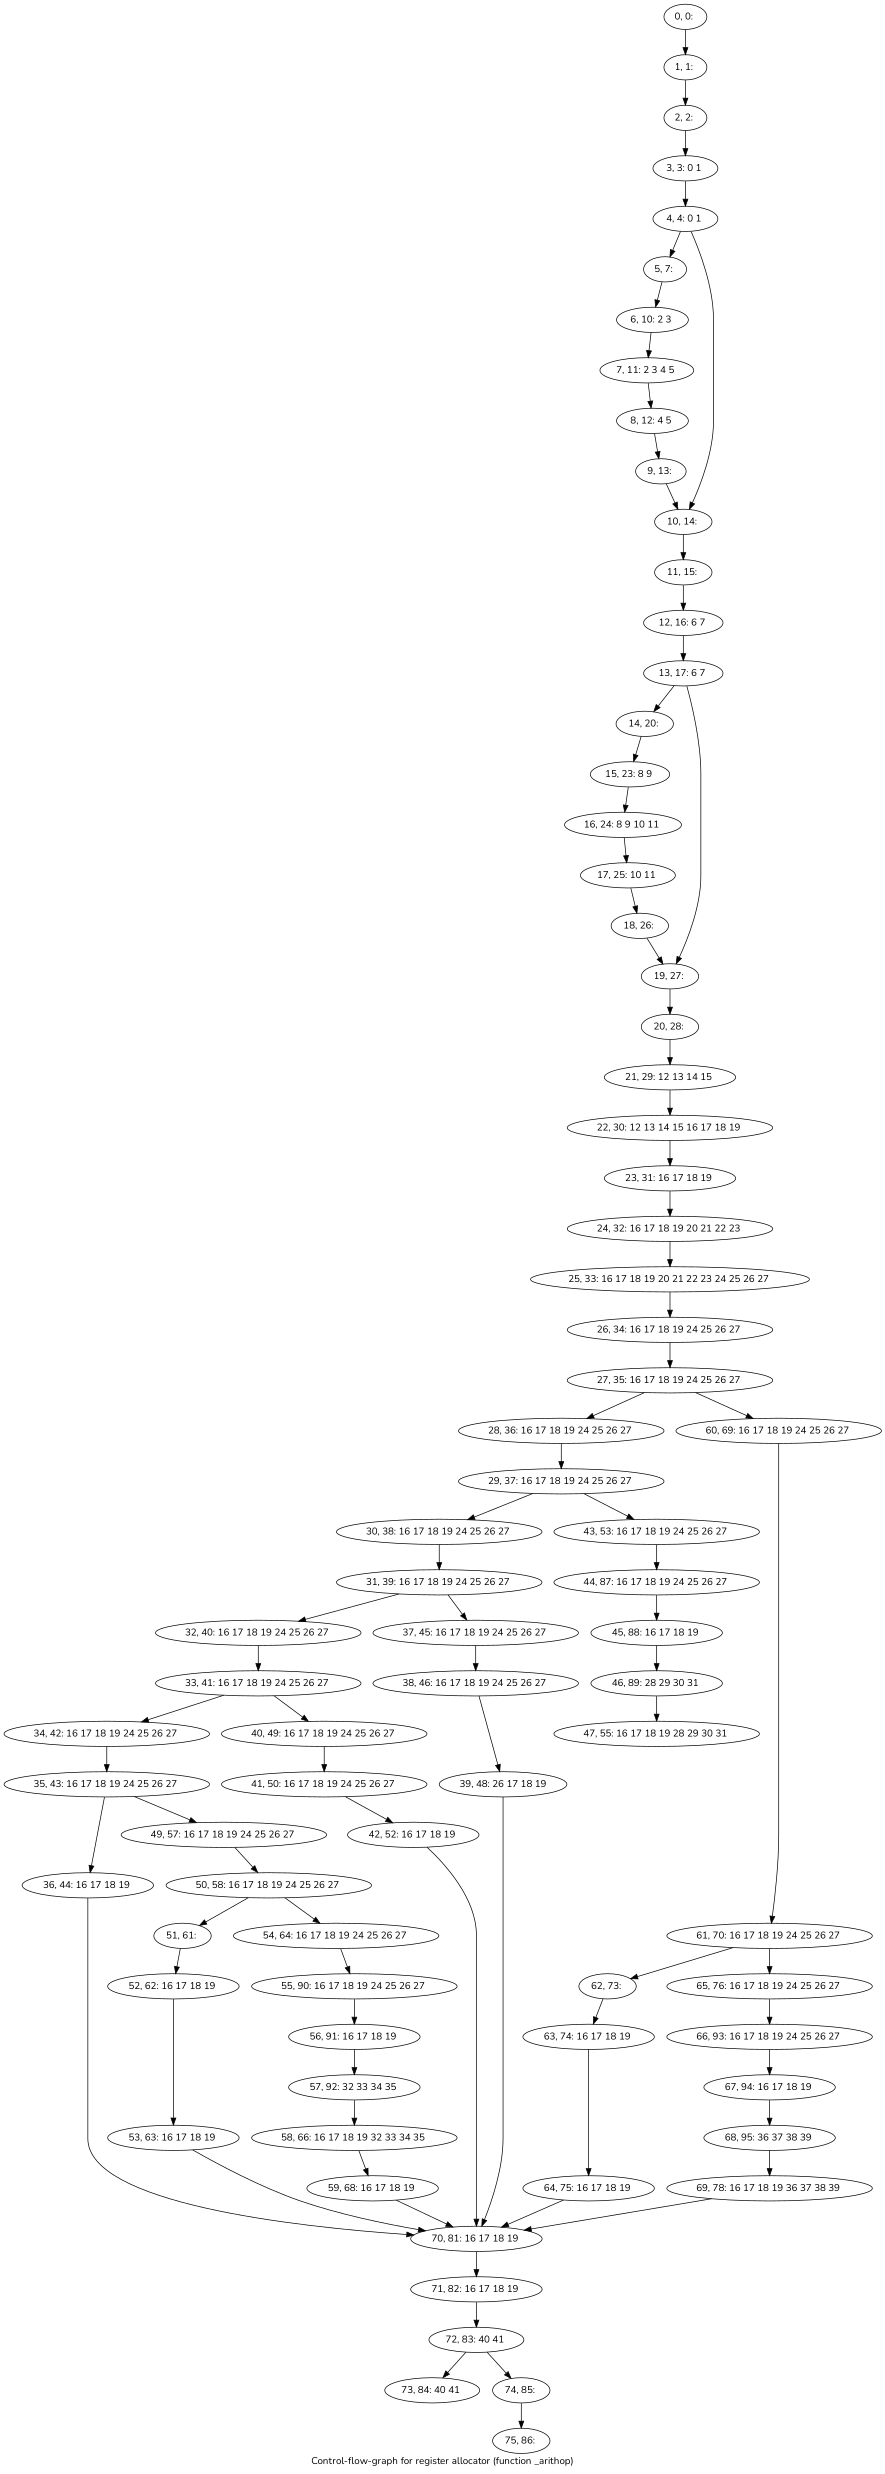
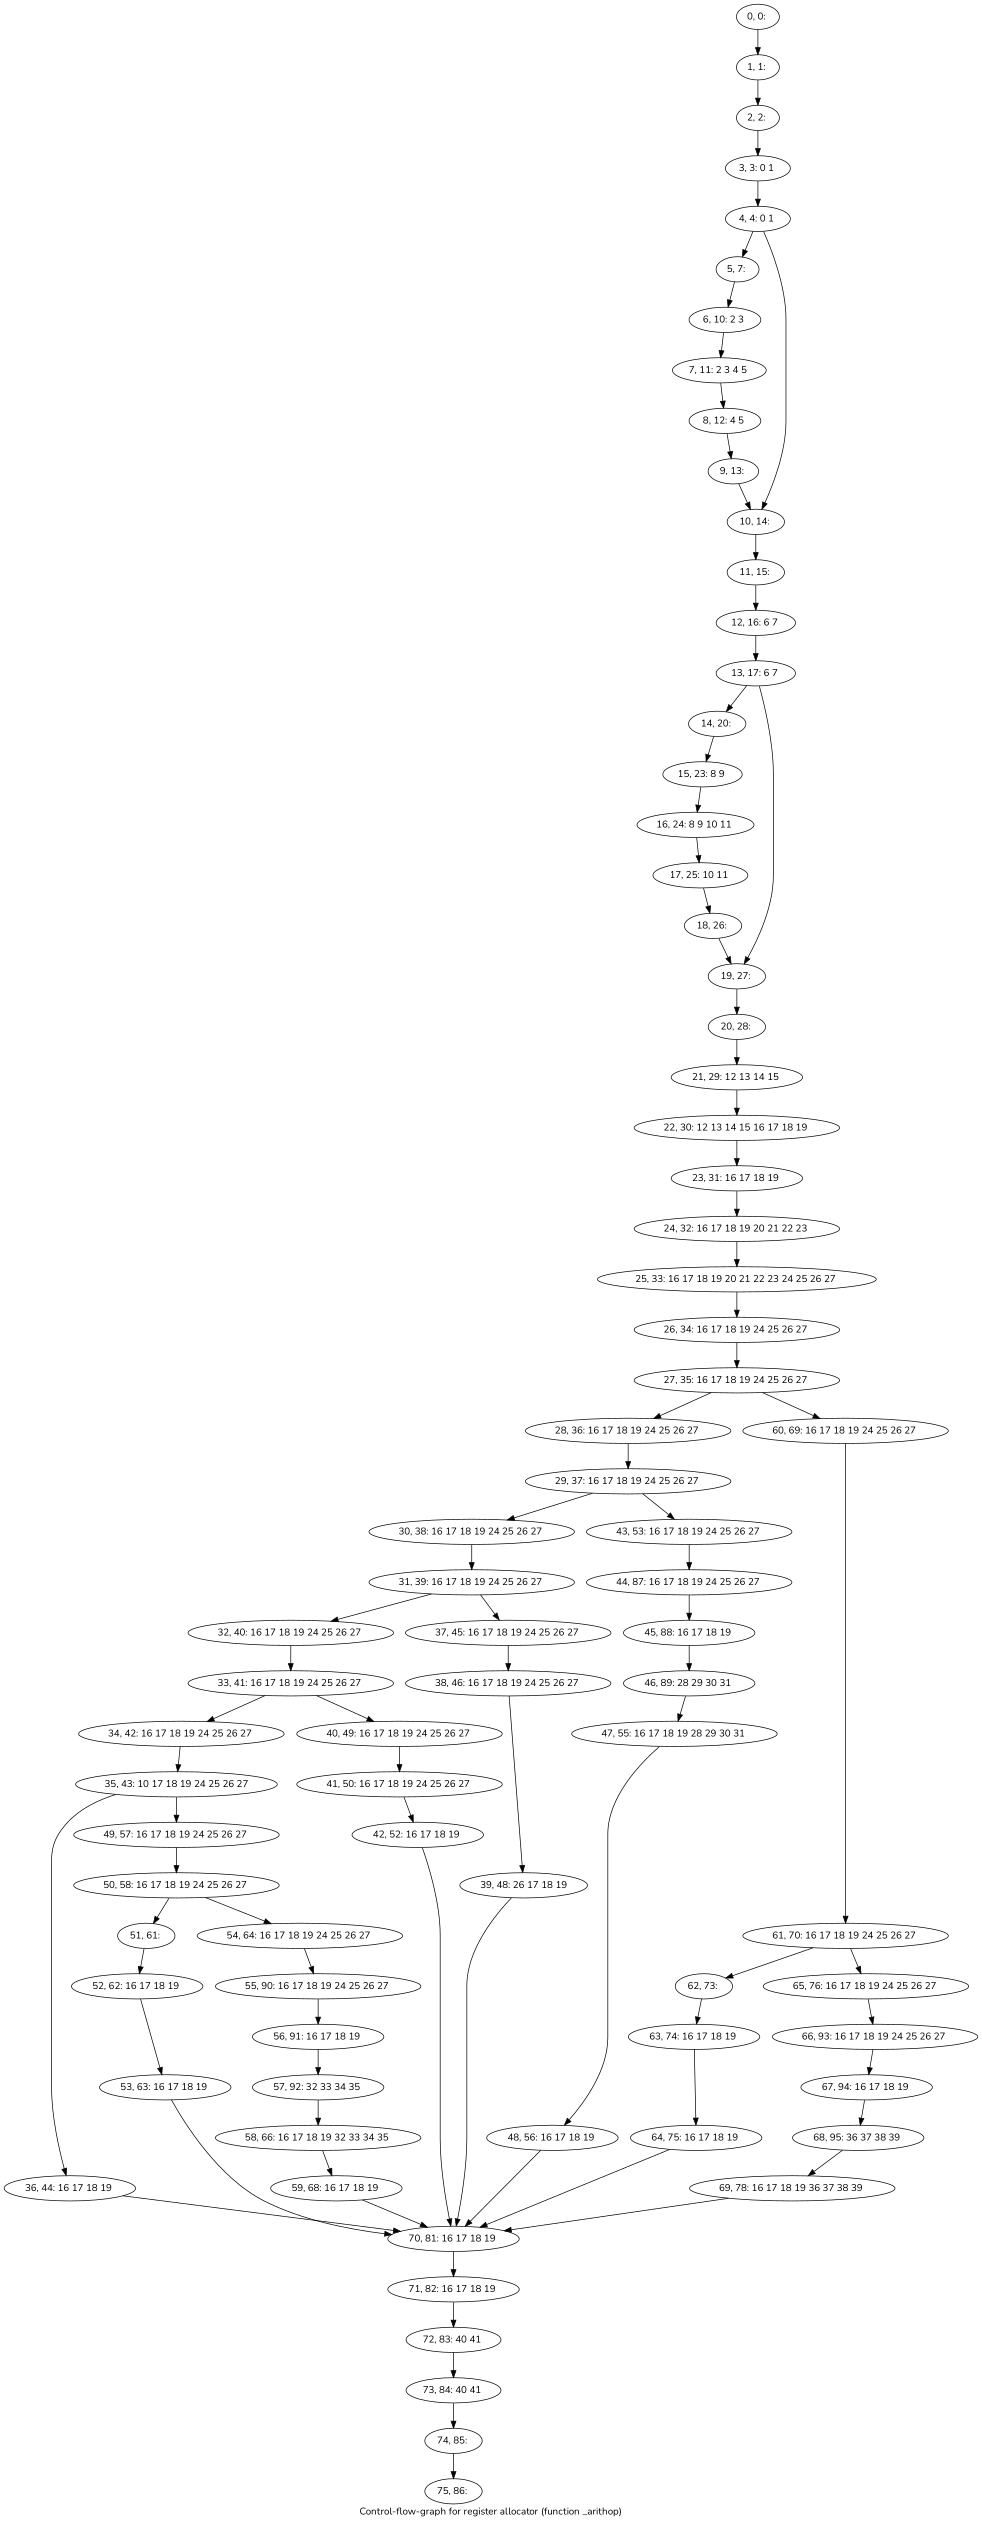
node "35, 43: 16 17 18 19 24 25 26 27": label "35, 43: 16 17 18 19 24 25 26 27" -> "35, 43: 10 17 18 19 24 25 26 27"
node "48, 56: 16 17 18 19": added
edge "72, 83: 40 41" -> "74, 85:": now "73, 84: 40 41" -> "74, 85:"
